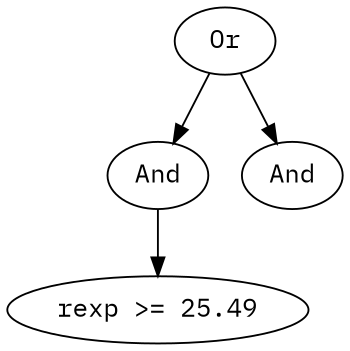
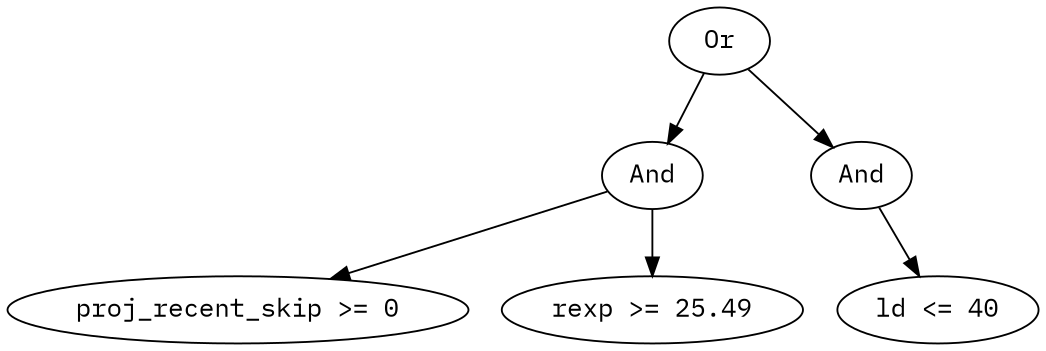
node "proj_recent_skip >= 0": added
node "ld <= 40": added
